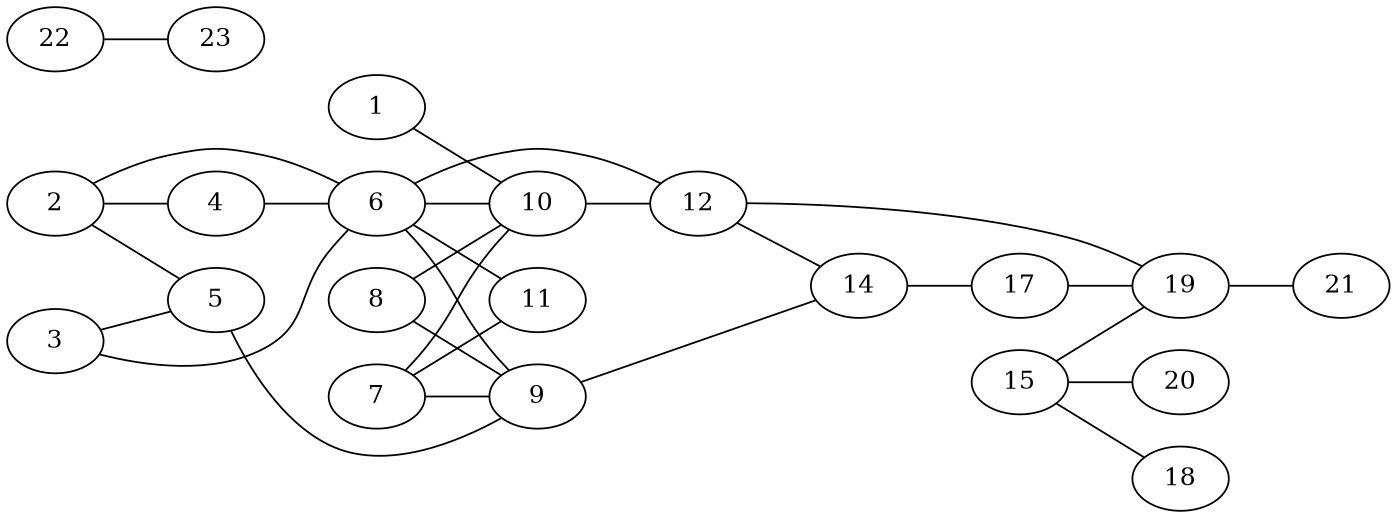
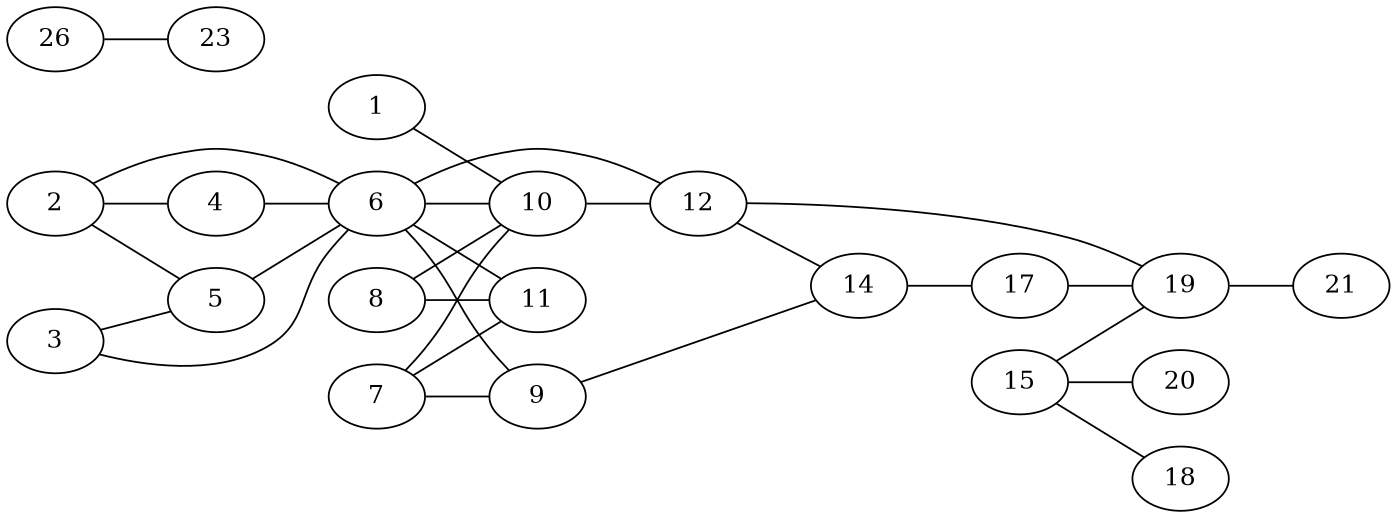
node "22": label "22" -> "26"
edge "8" -- "9": now "8" -- "11"
edge "5" -- "9": now "5" -- "6"
